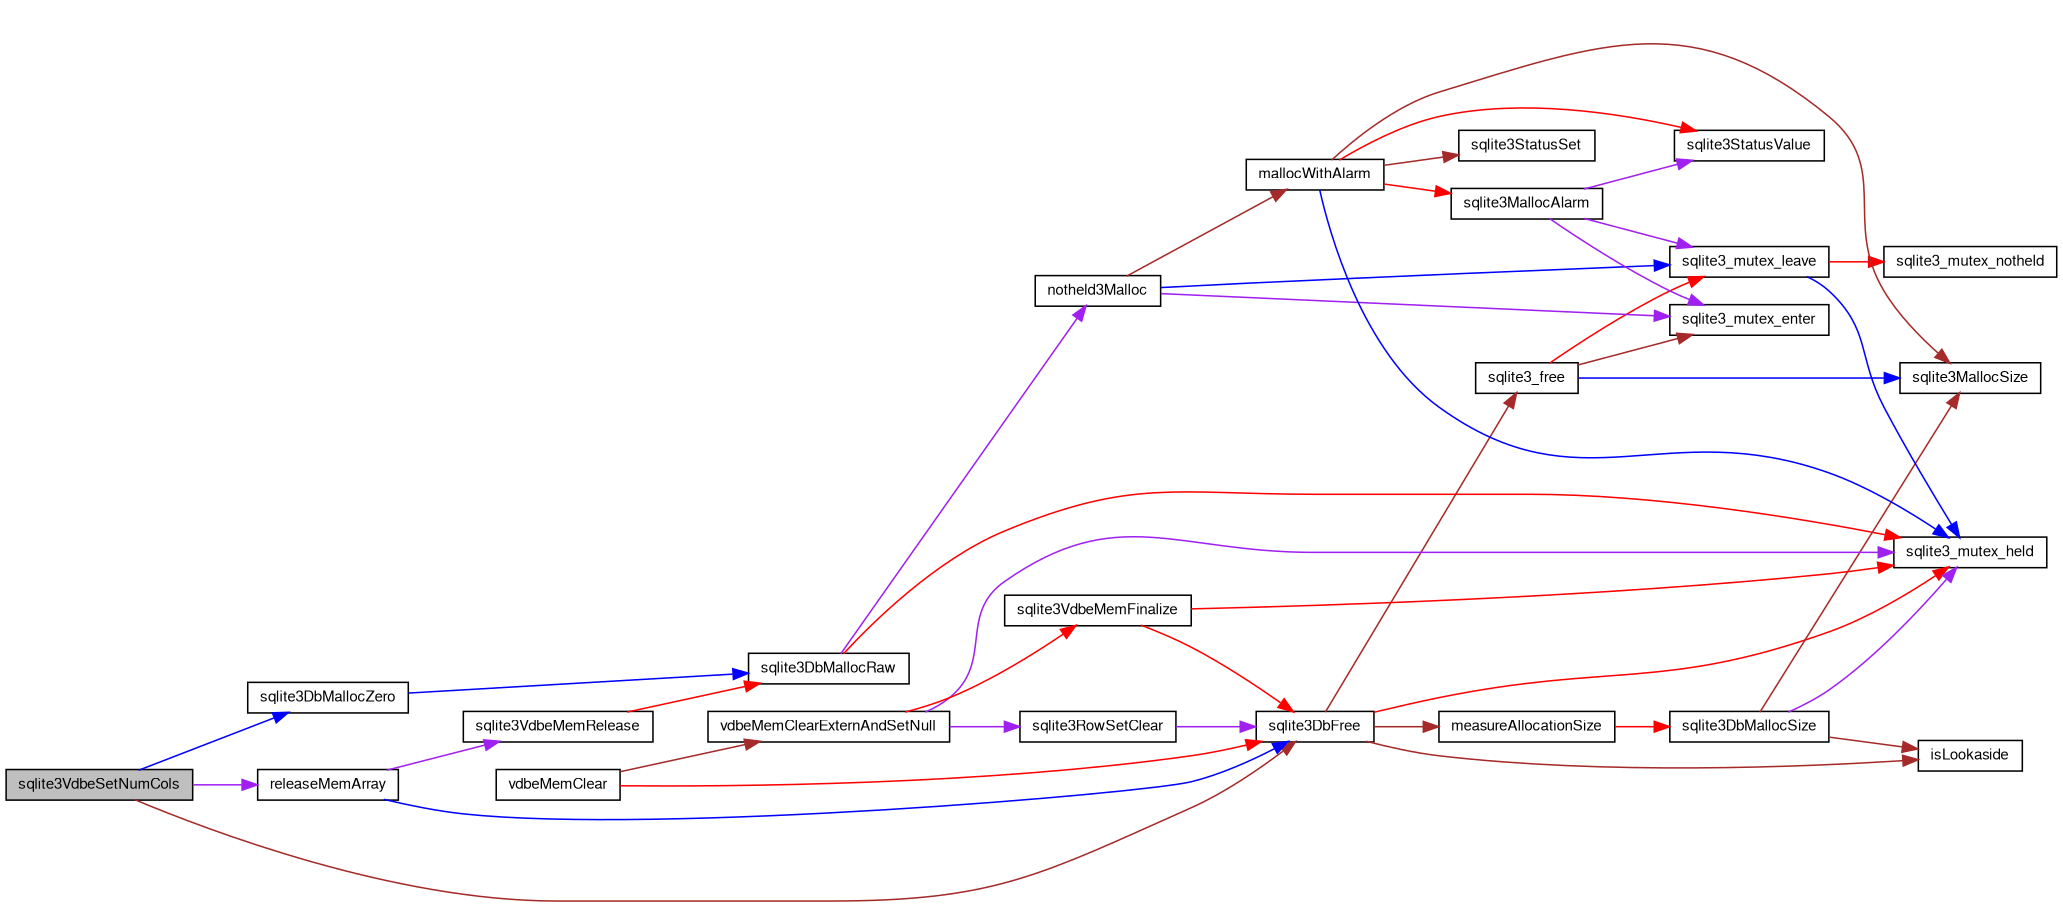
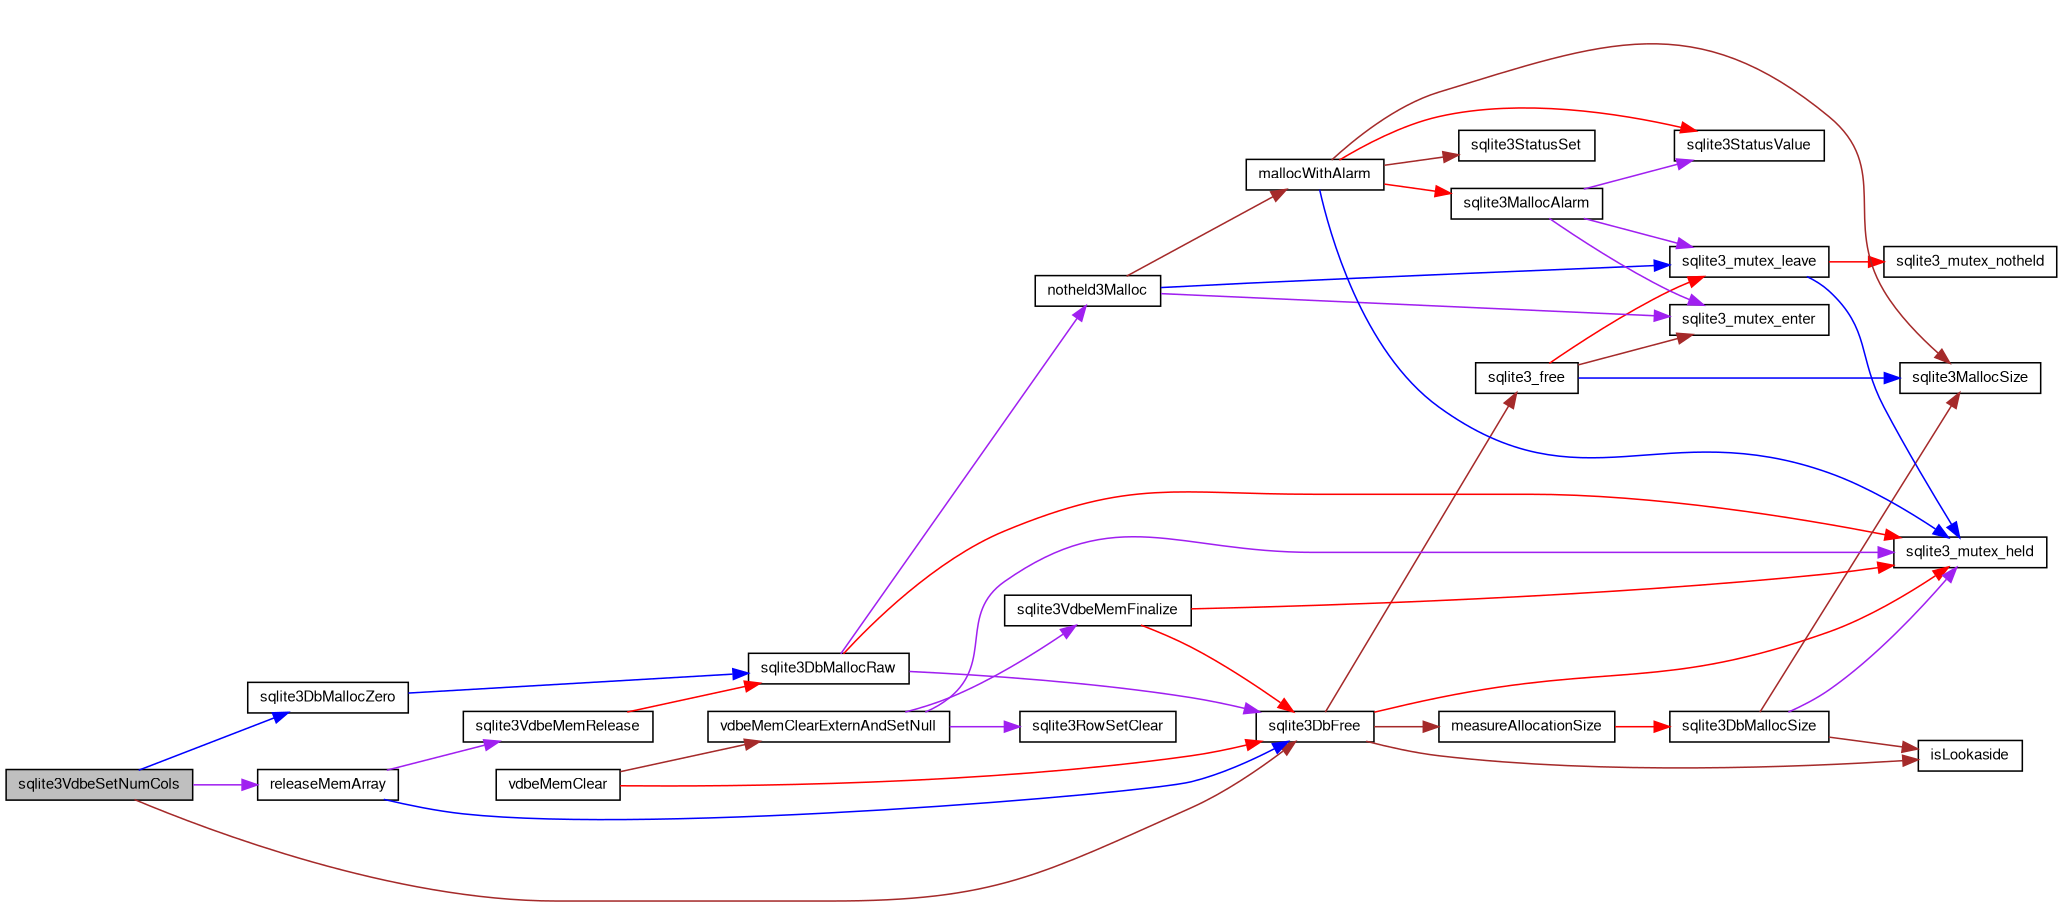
edge "vdbeMemClearExternAndSetNull" -> "sqlite3VdbeMemFinalize": color red -> purple
edge "sqlite3RowSetClear" -> "sqlite3DbFree": now "sqlite3DbMallocRaw" -> "sqlite3DbFree"
